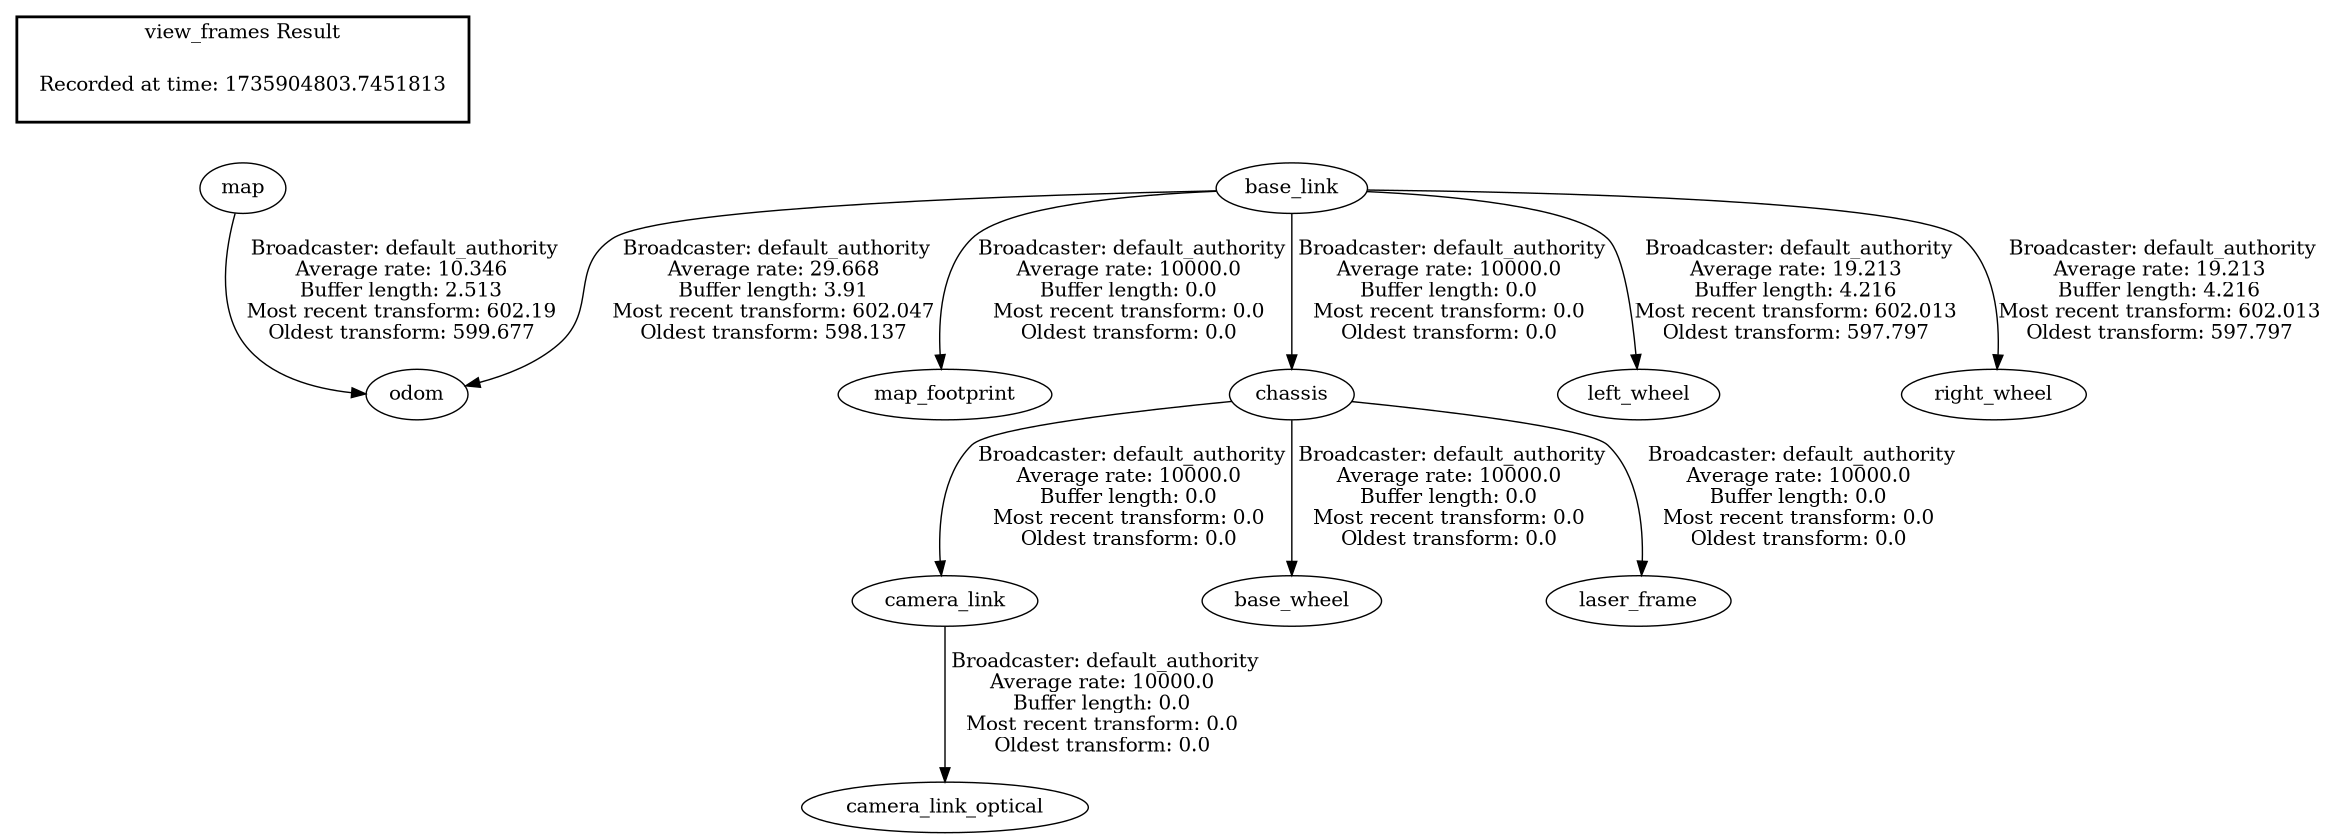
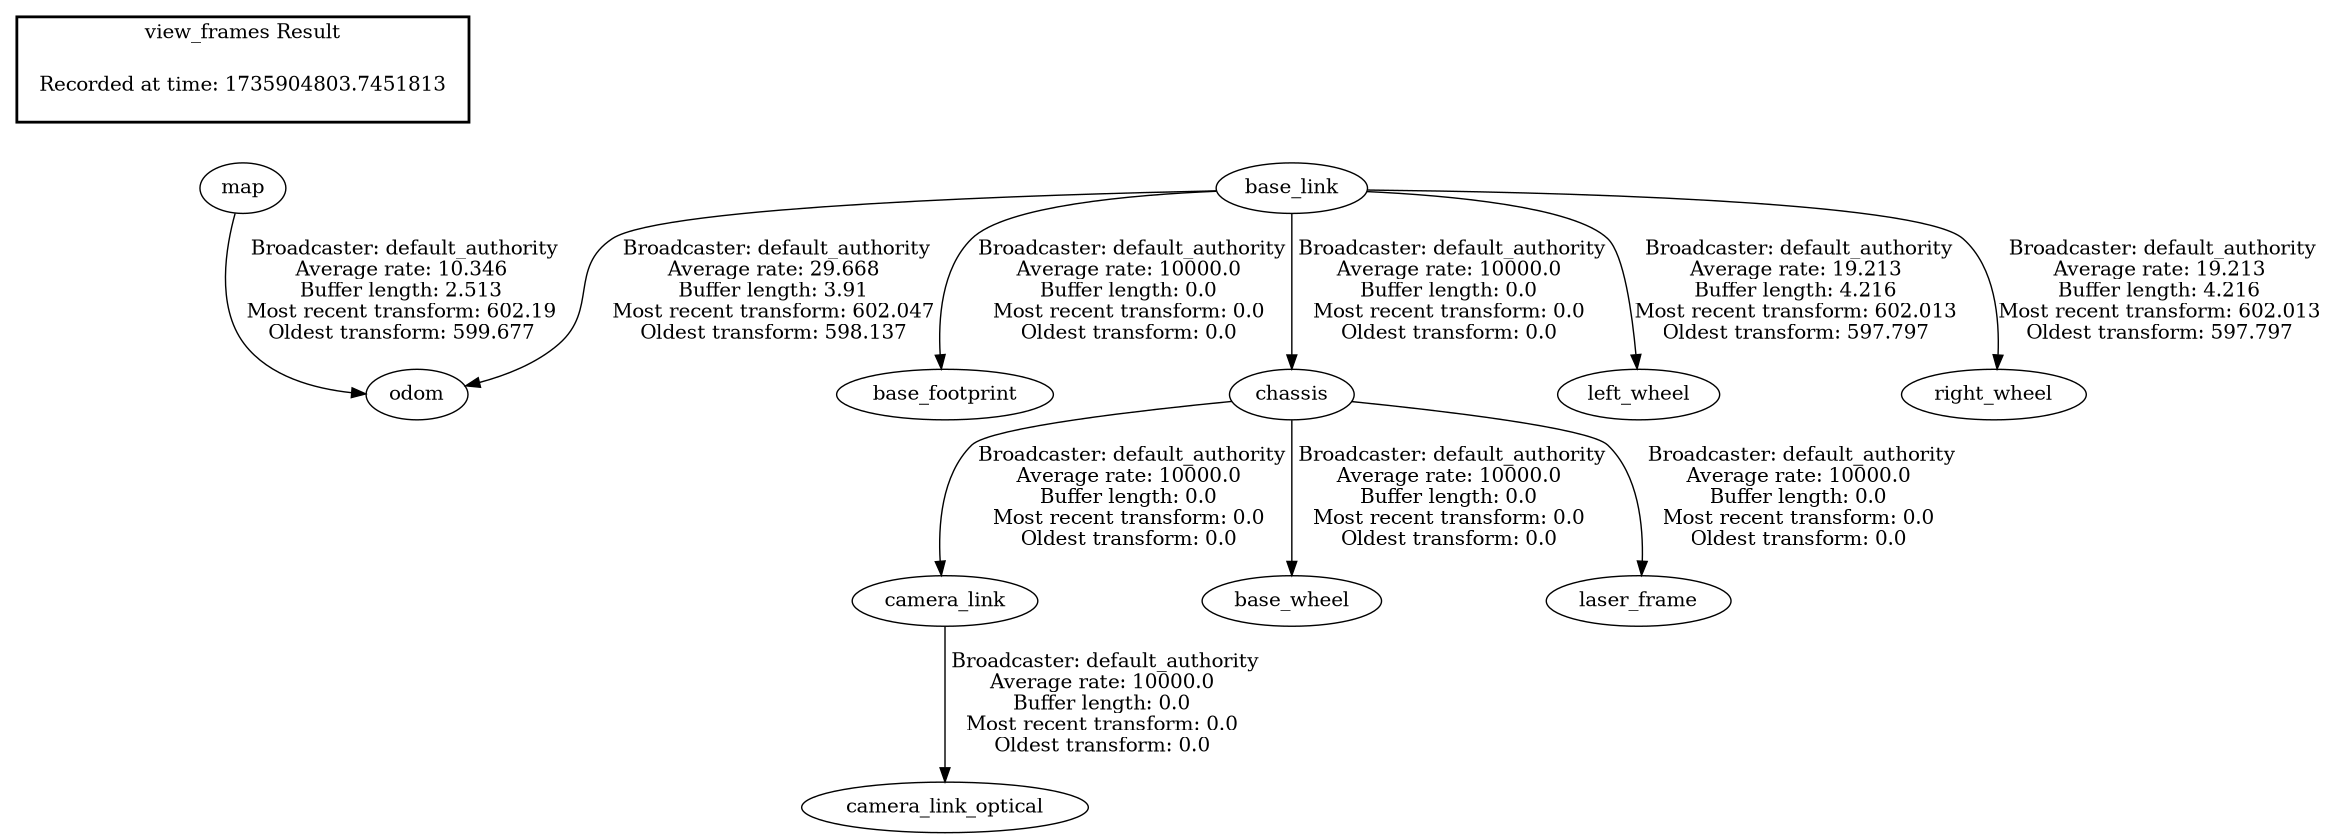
node "map_footprint": label "map_footprint" -> "base_footprint"
